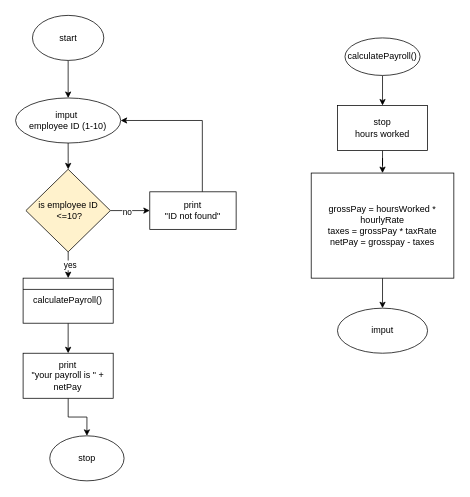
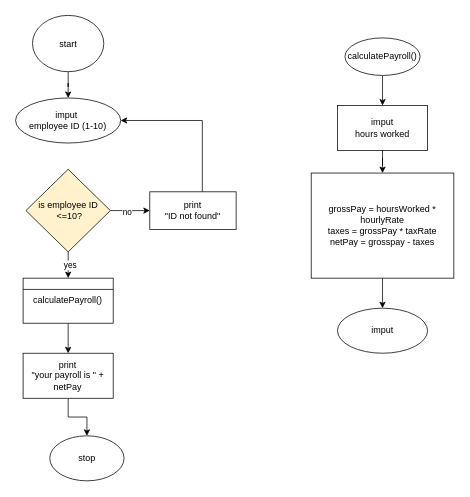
node "start": size 71x45 -> 71x56
node "stop hours worked": label "stop hours worked" -> "imput hours worked"
edge "imput employee ID (1-10)" -> "is employee ID <=10?": removed
